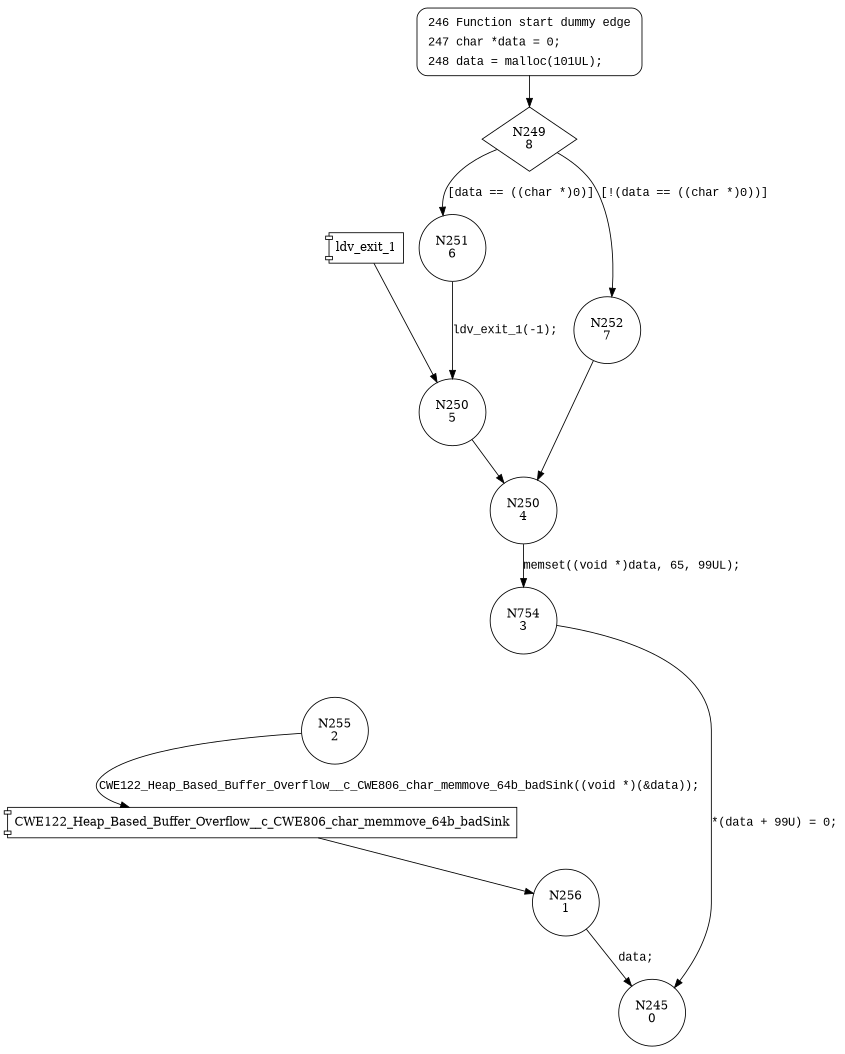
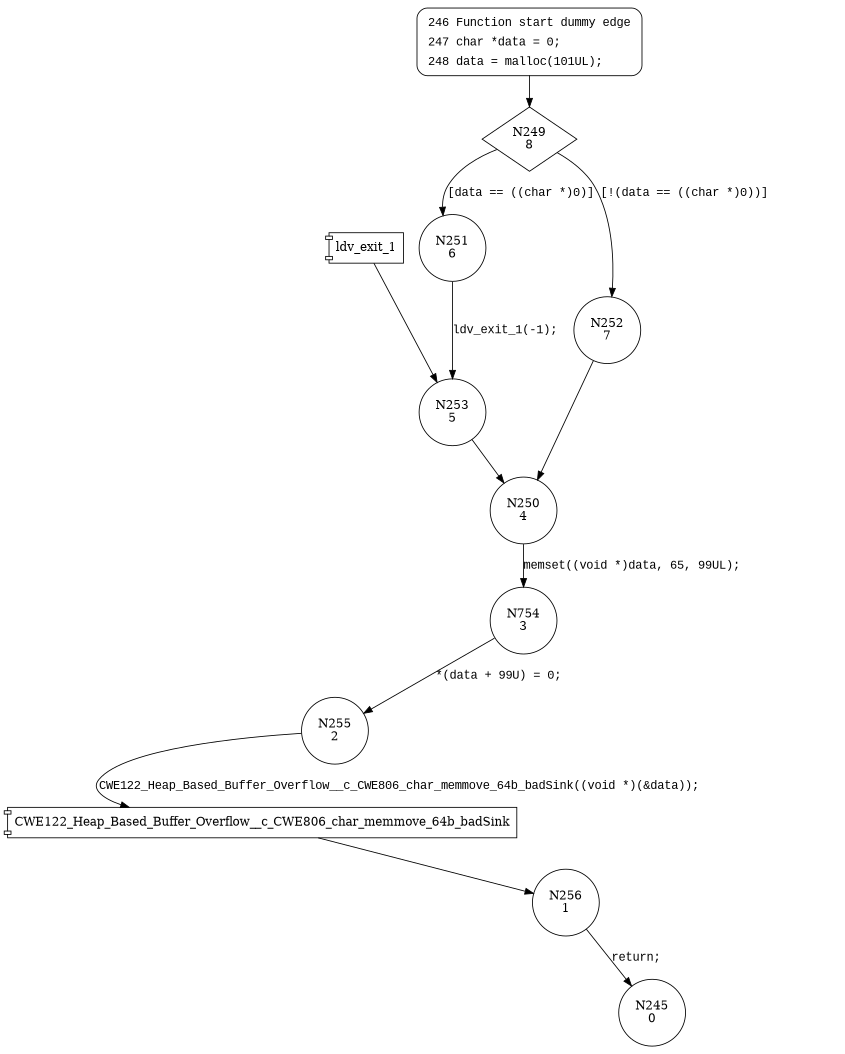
node "N250 5": label "N250 5" -> "N253 5"
edge "N754 3" -> "N245 0": now "N754 3" -> "N255 2"
edge "N256 1" -> "N245 0": label "data;" -> "return;"
